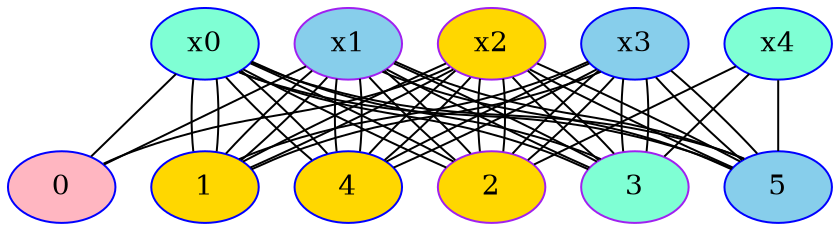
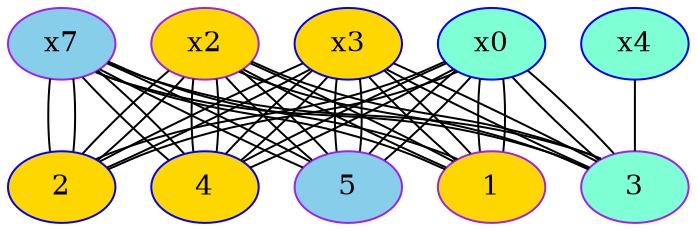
node "x1": label "x1" -> "x7"
node "x3": fillcolor skyblue -> gold
edge "x4" -- "2": removed
edge "x4" -- "5": removed
node "0": removed
node "1": color blue -> purple
node "2": color purple -> blue
node "5": color blue -> purple
